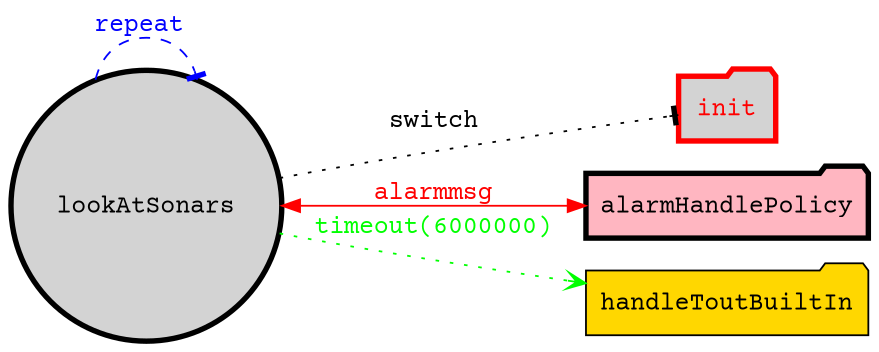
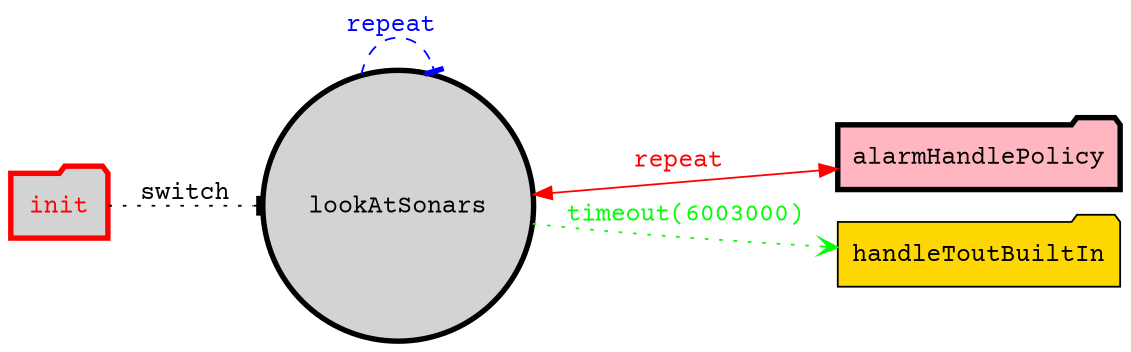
edge "lookAtSonars" -> "init": reversed
edge "lookAtSonars" -- "alarmHandlePolicy": label "alarmmsg" -> "repeat "
edge "lookAtSonars" -> "handleToutBuiltIn": label "timeout(6000000)" -> "timeout(6003000)"
